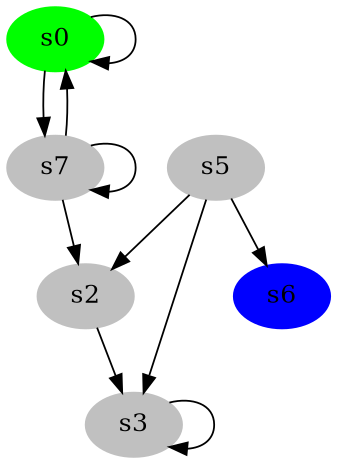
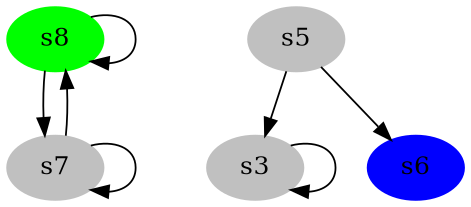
node "s0": label "s0" -> "s8"
node "s2": removed
